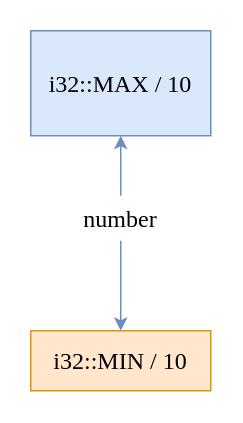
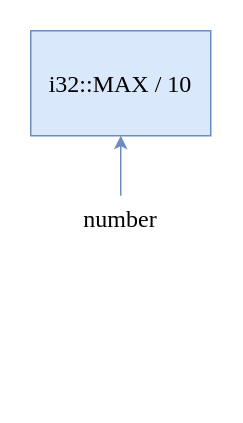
edge "number" -> "i32::MIN / 10": removed
node "i32::MIN / 10": removed
